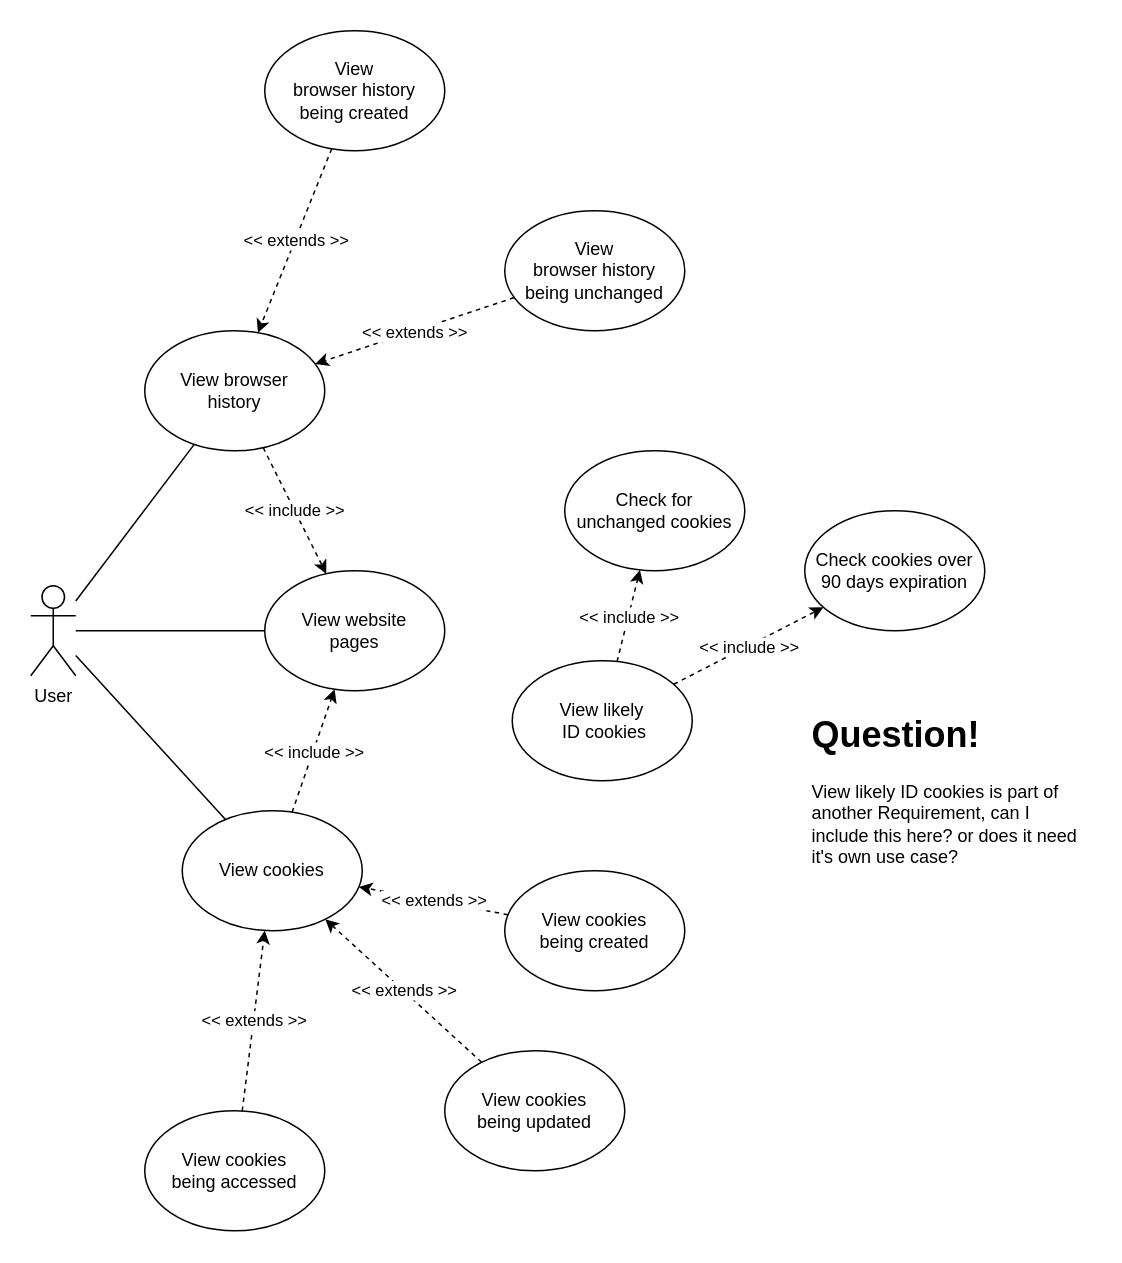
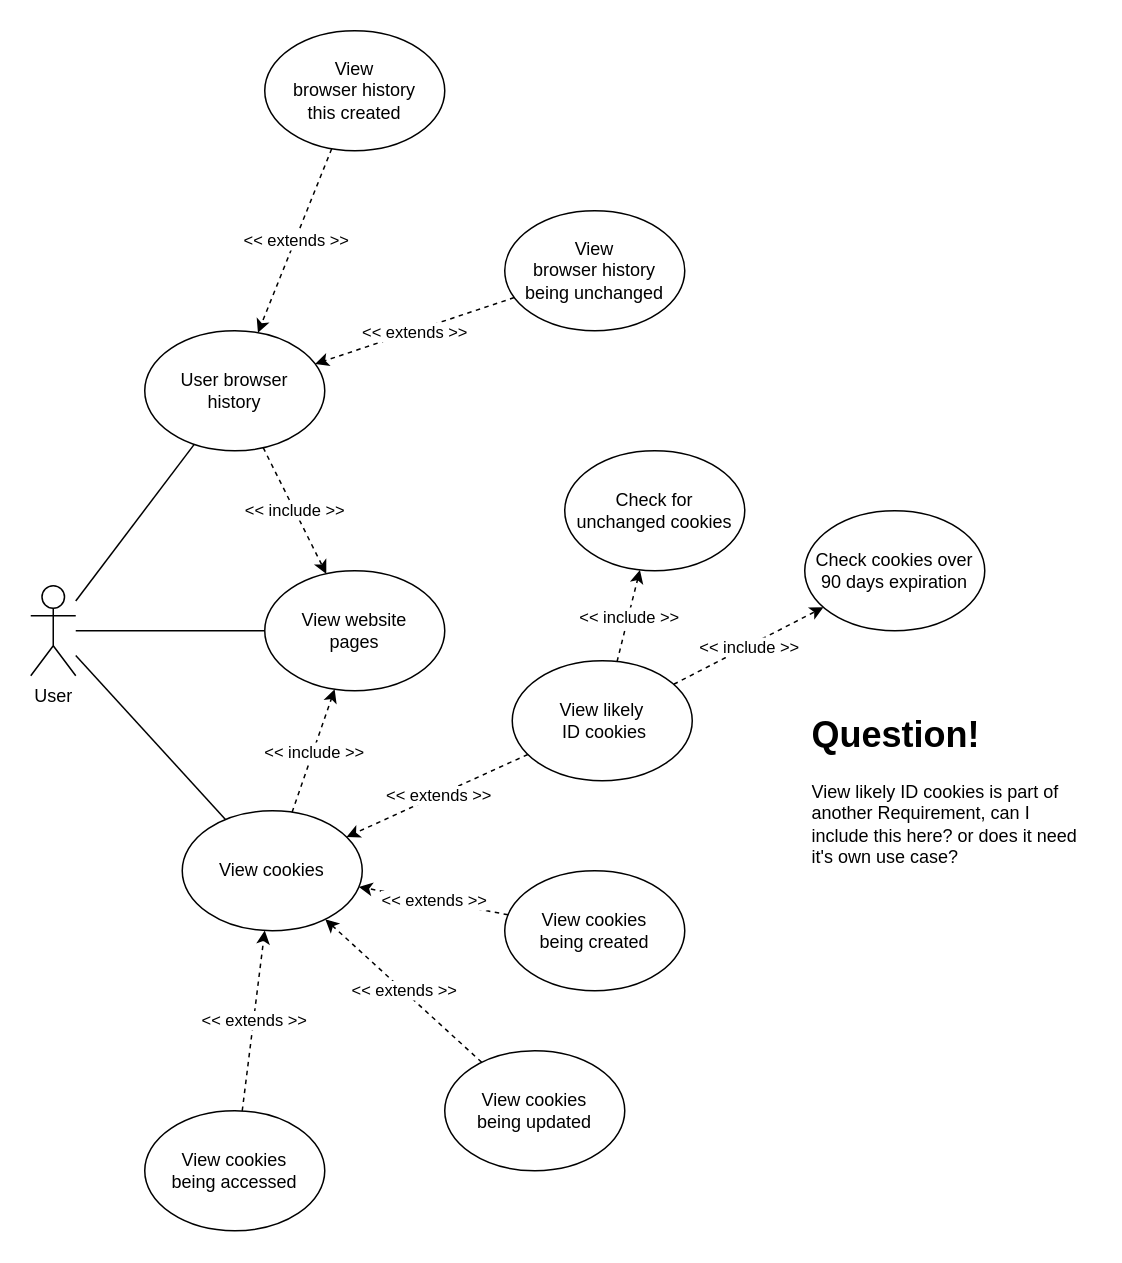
node "View browser history being created": label "View browser history being created" -> "View browser history this created"
node "View browser history": label "View browser history" -> "User browser history"
edge "View likely ID cookies" -> "View cookies": added, label "<< extends >>"
